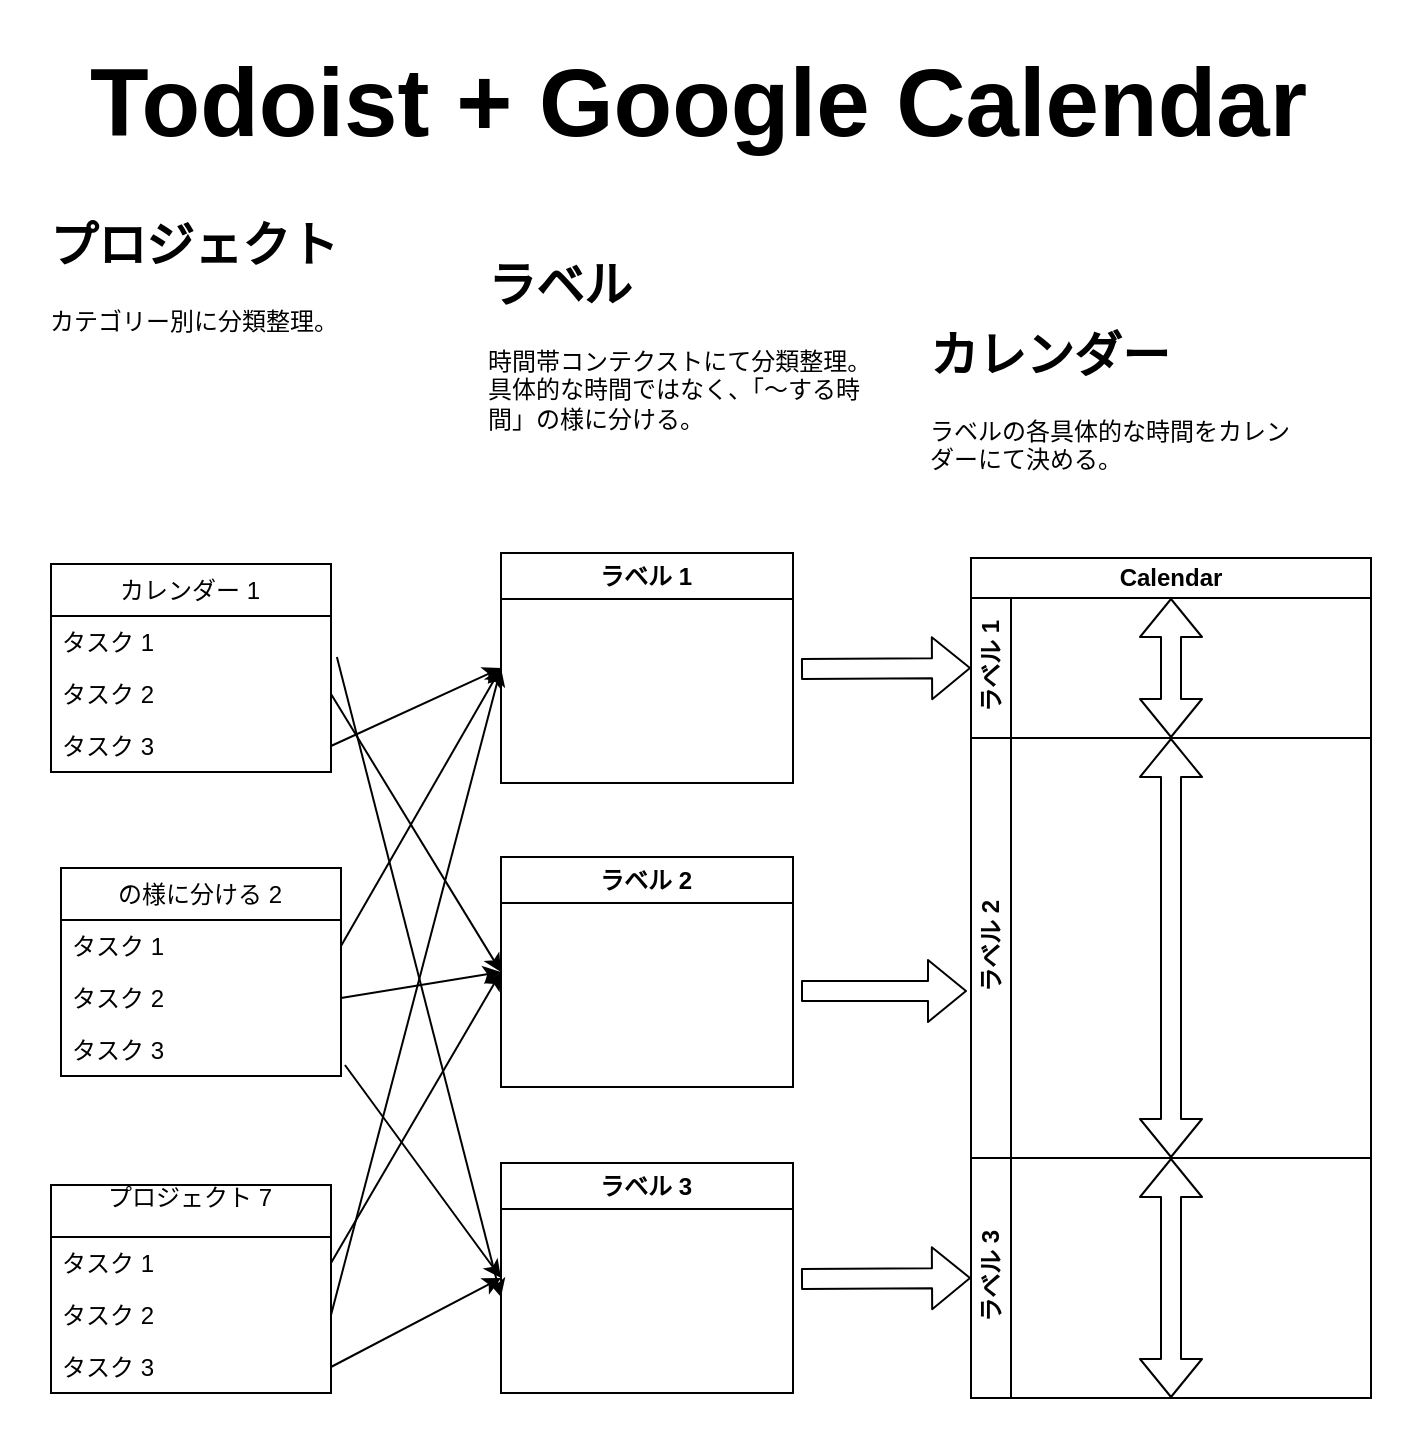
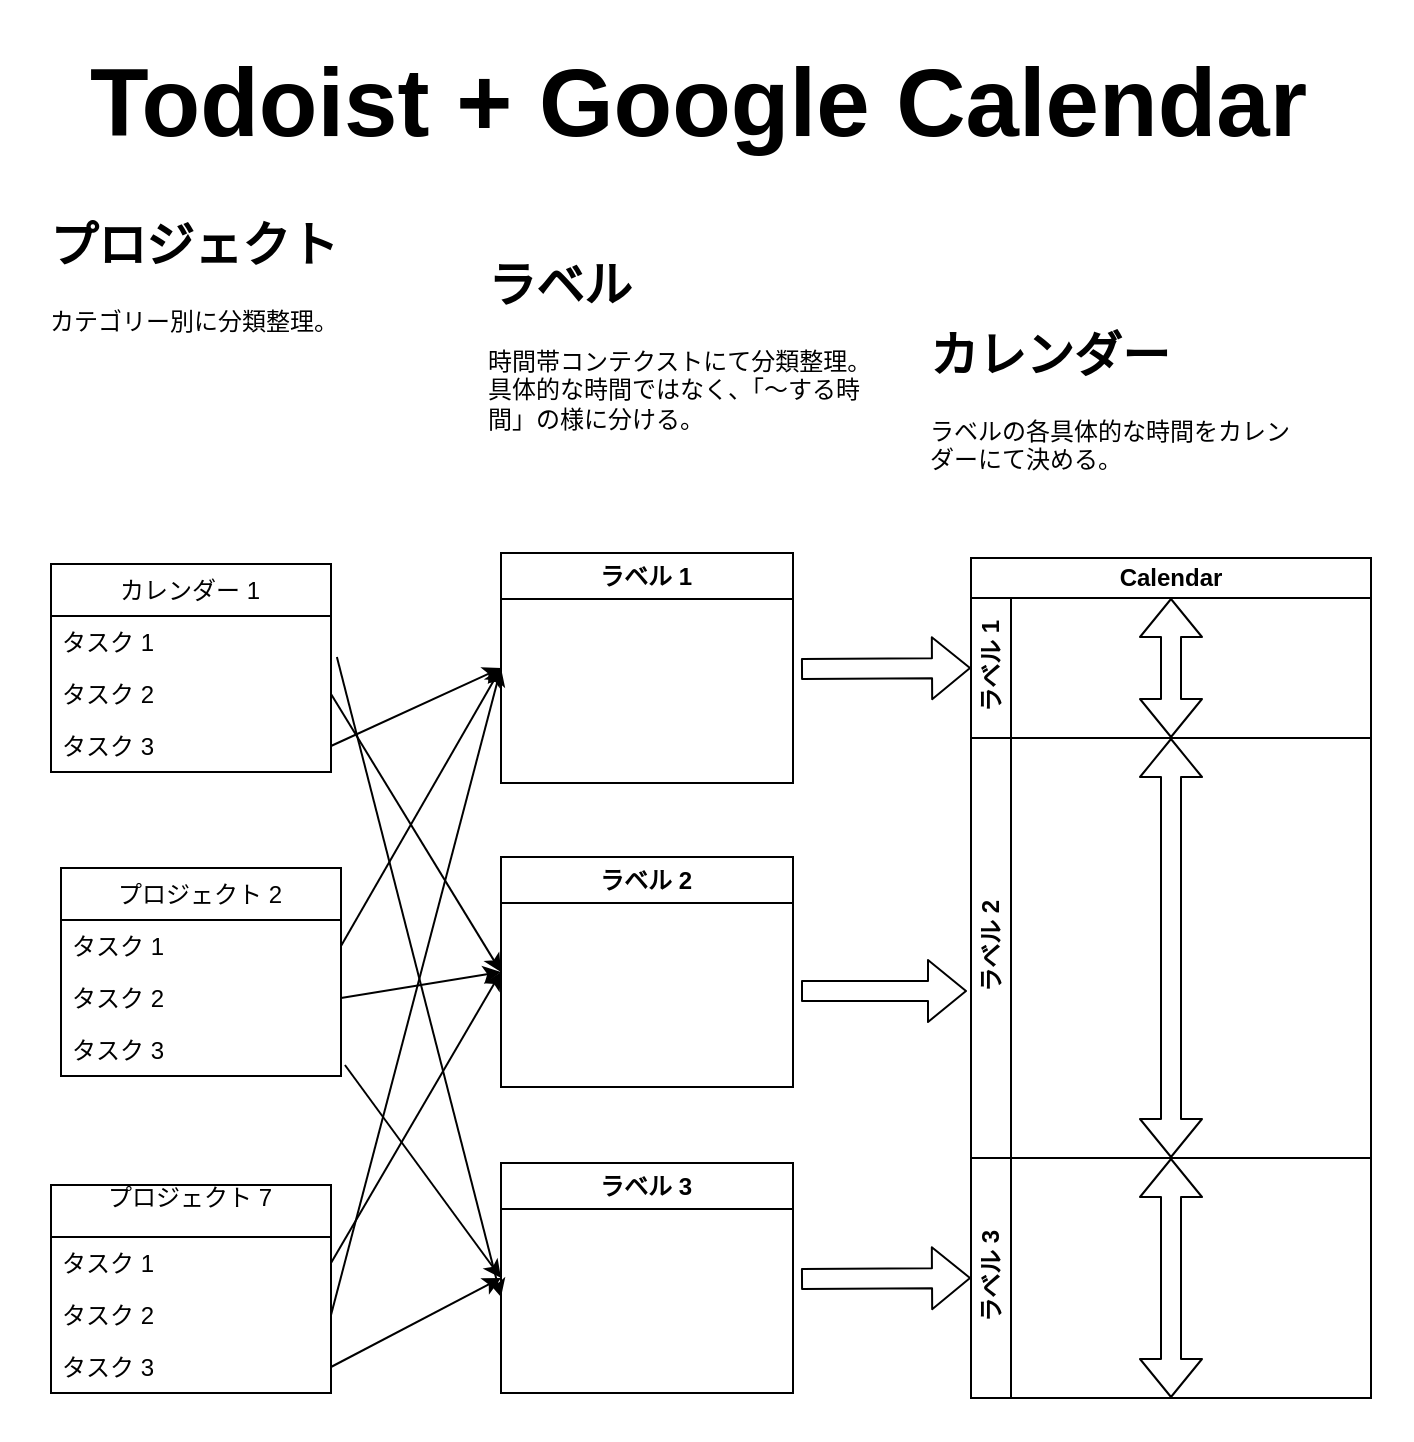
node "の様に分ける 2": label "の様に分ける 2" -> "プロジェクト 2"
